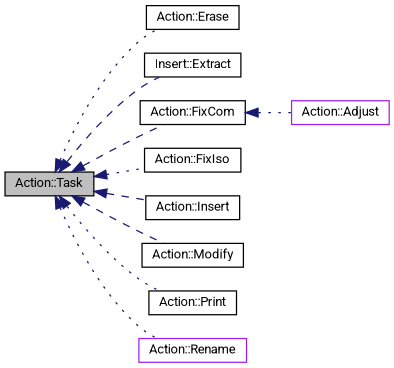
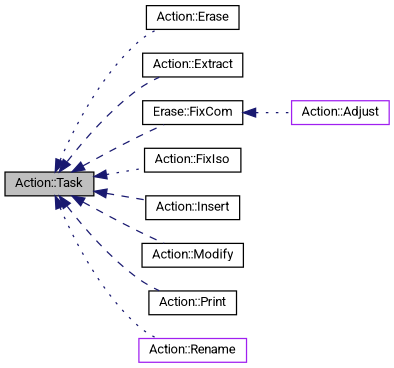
node "Insert::Extract": label "Insert::Extract" -> "Action::Extract"
node "Action::FixCom": label "Action::FixCom" -> "Erase::FixCom"
edge "Action::Print" -> "Action::Task": style dotted -> dashed
